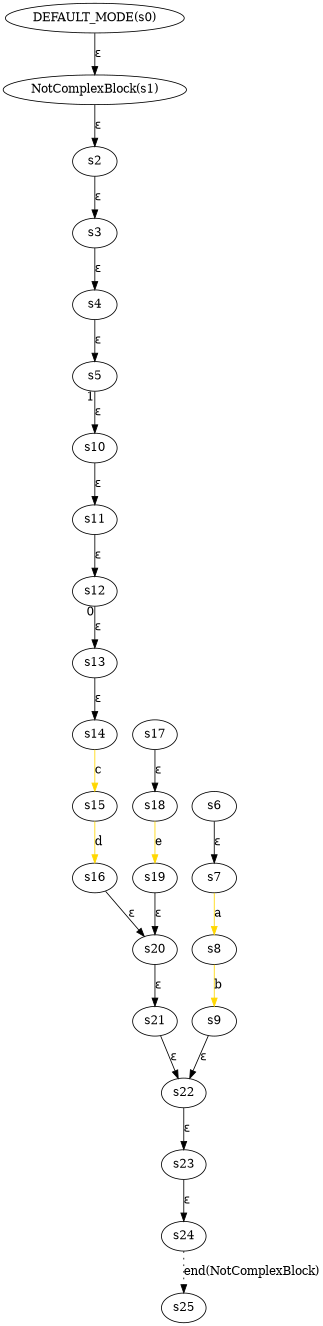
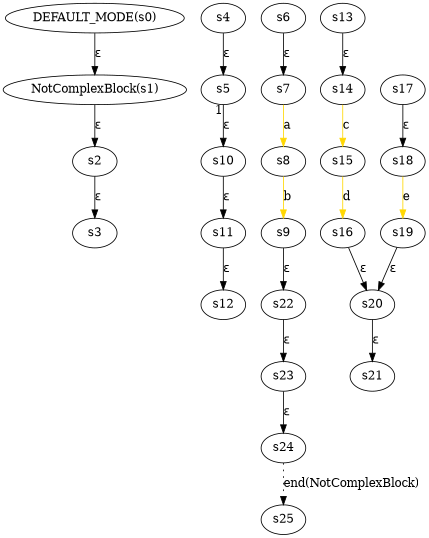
edge "s3" -> "s4": removed, label "ε"
edge "s12" -> "s13": removed, label "ε"
edge "s21" -> "s22": removed, label "ε"
